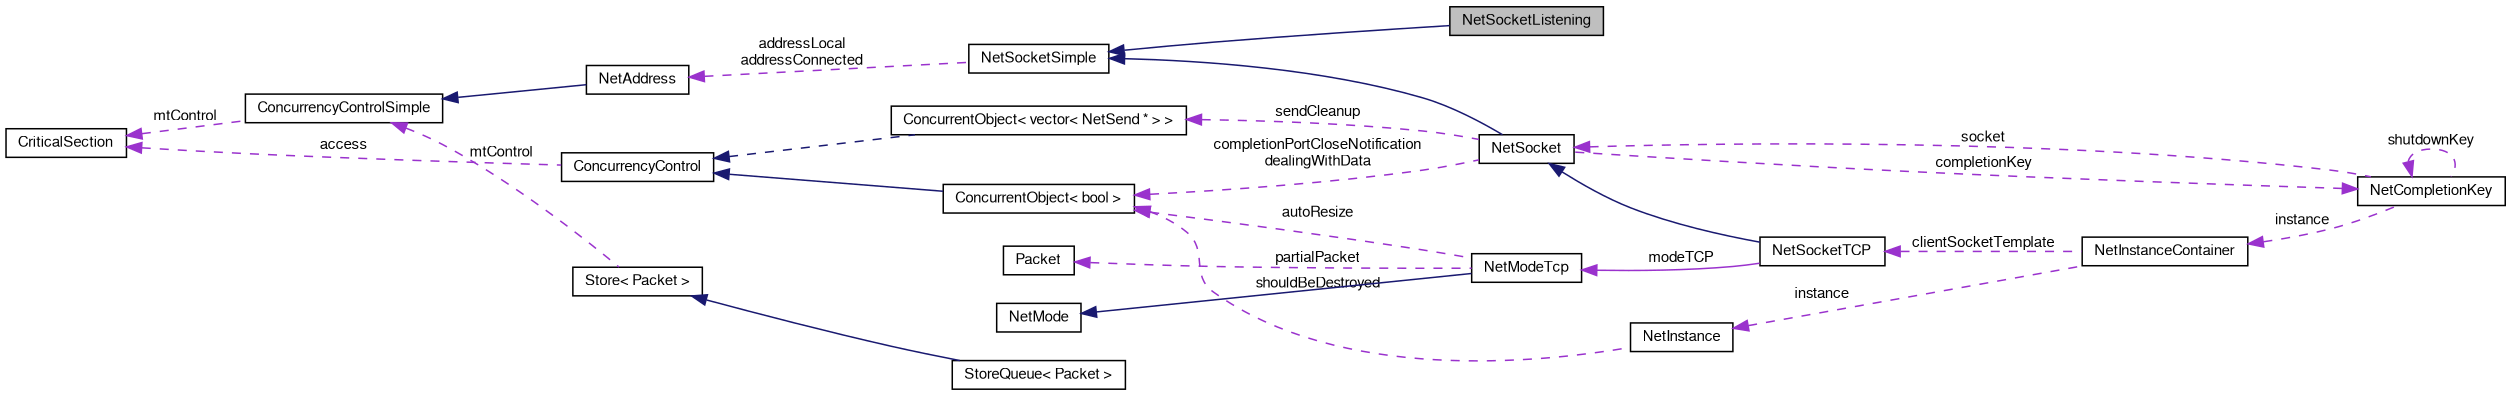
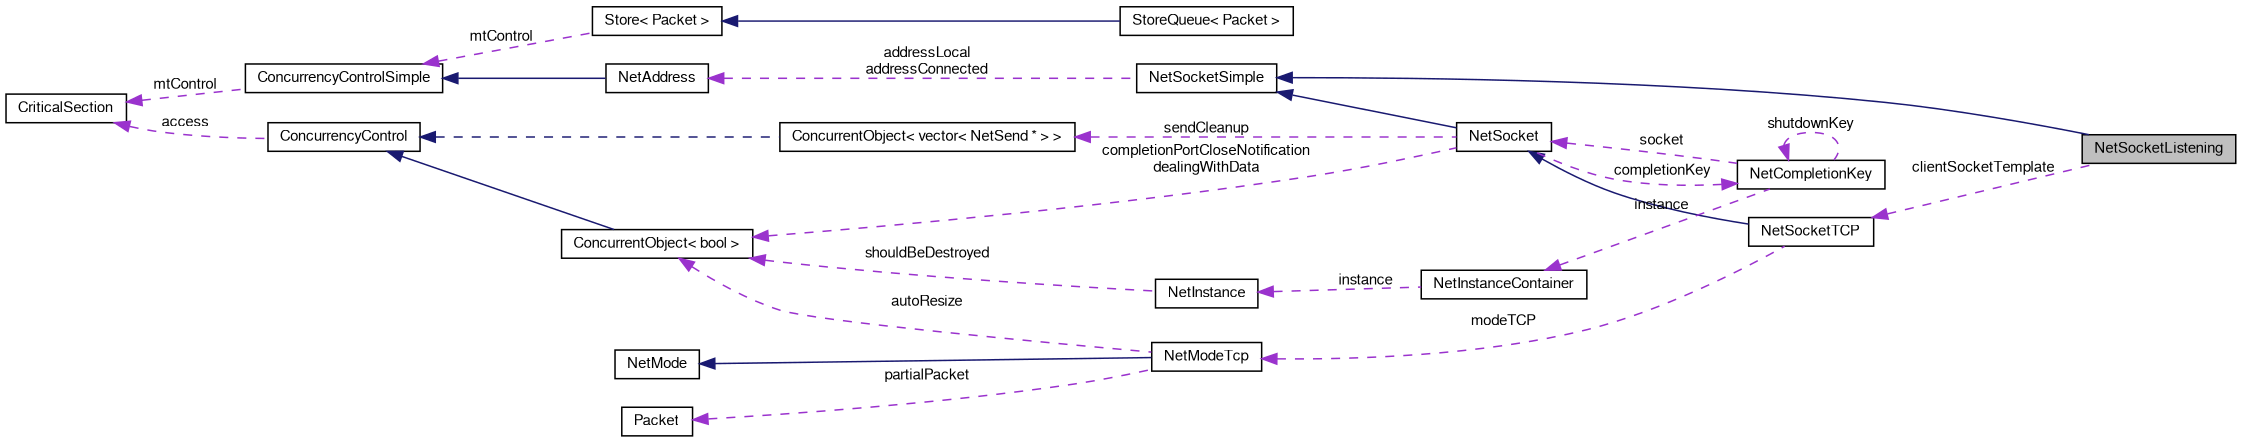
edge "NetInstanceContainer" -> "NetSocketTCP": now "NetSocketListening" -> "NetSocketTCP"
edge "NetSocketTCP" -> "NetModeTcp": style solid -> dashed
